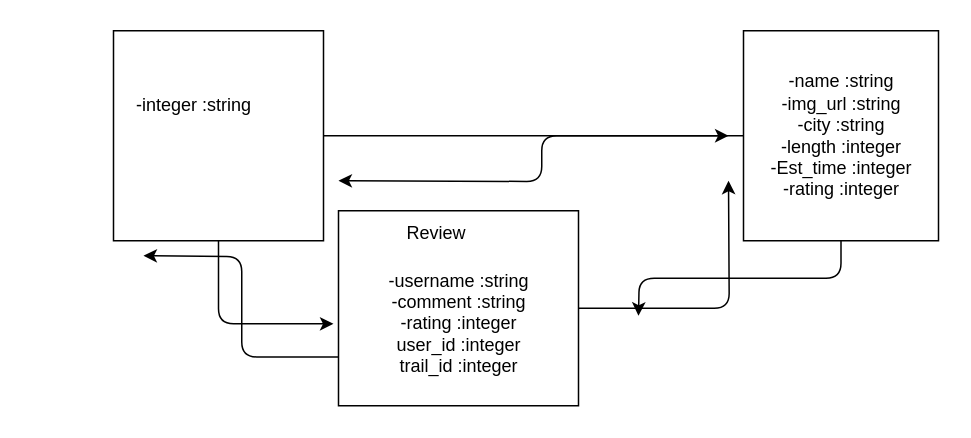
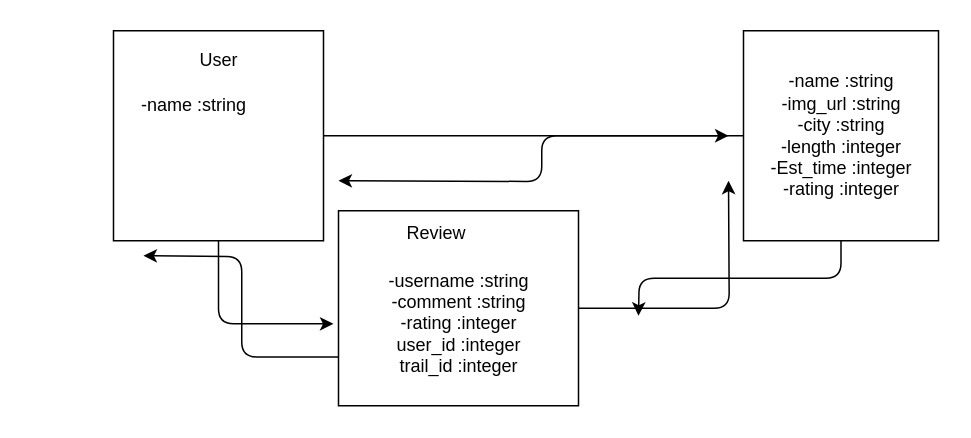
node "User": added
node "-integer :string": label "-integer :string" -> "-name :string"
